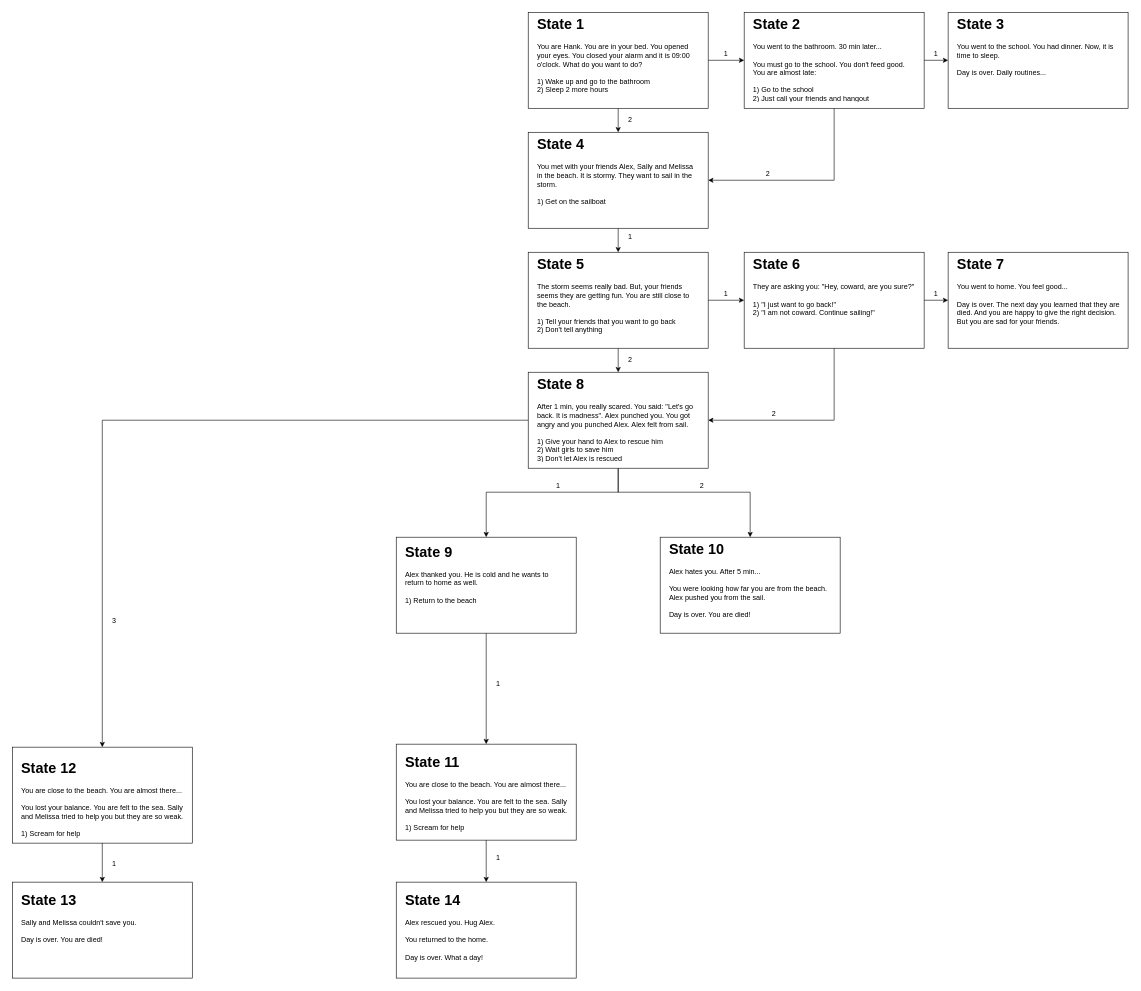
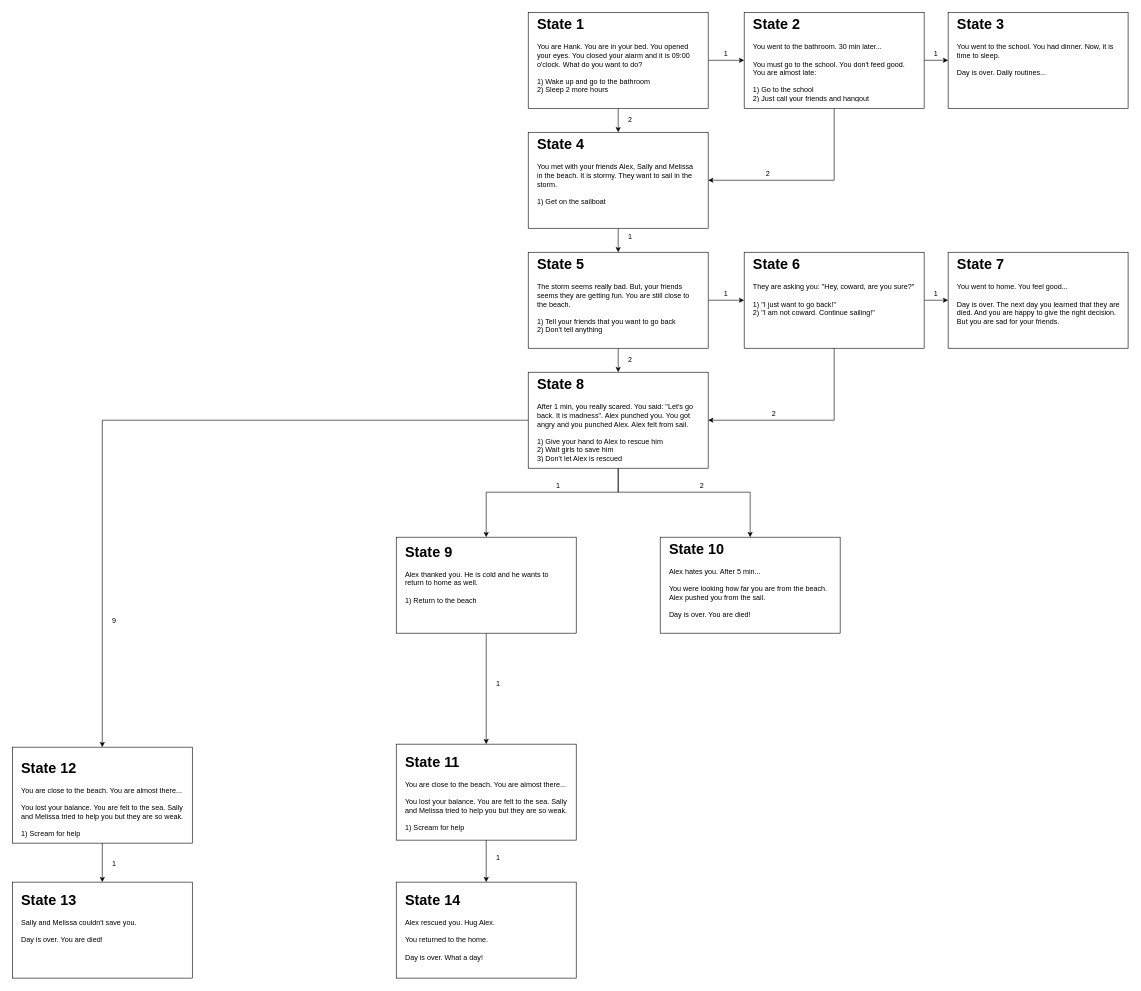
node "3": label "3" -> "9"
